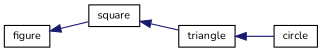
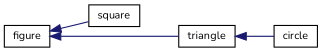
edge "triangle" -> "square": now "triangle" -> "figure"
